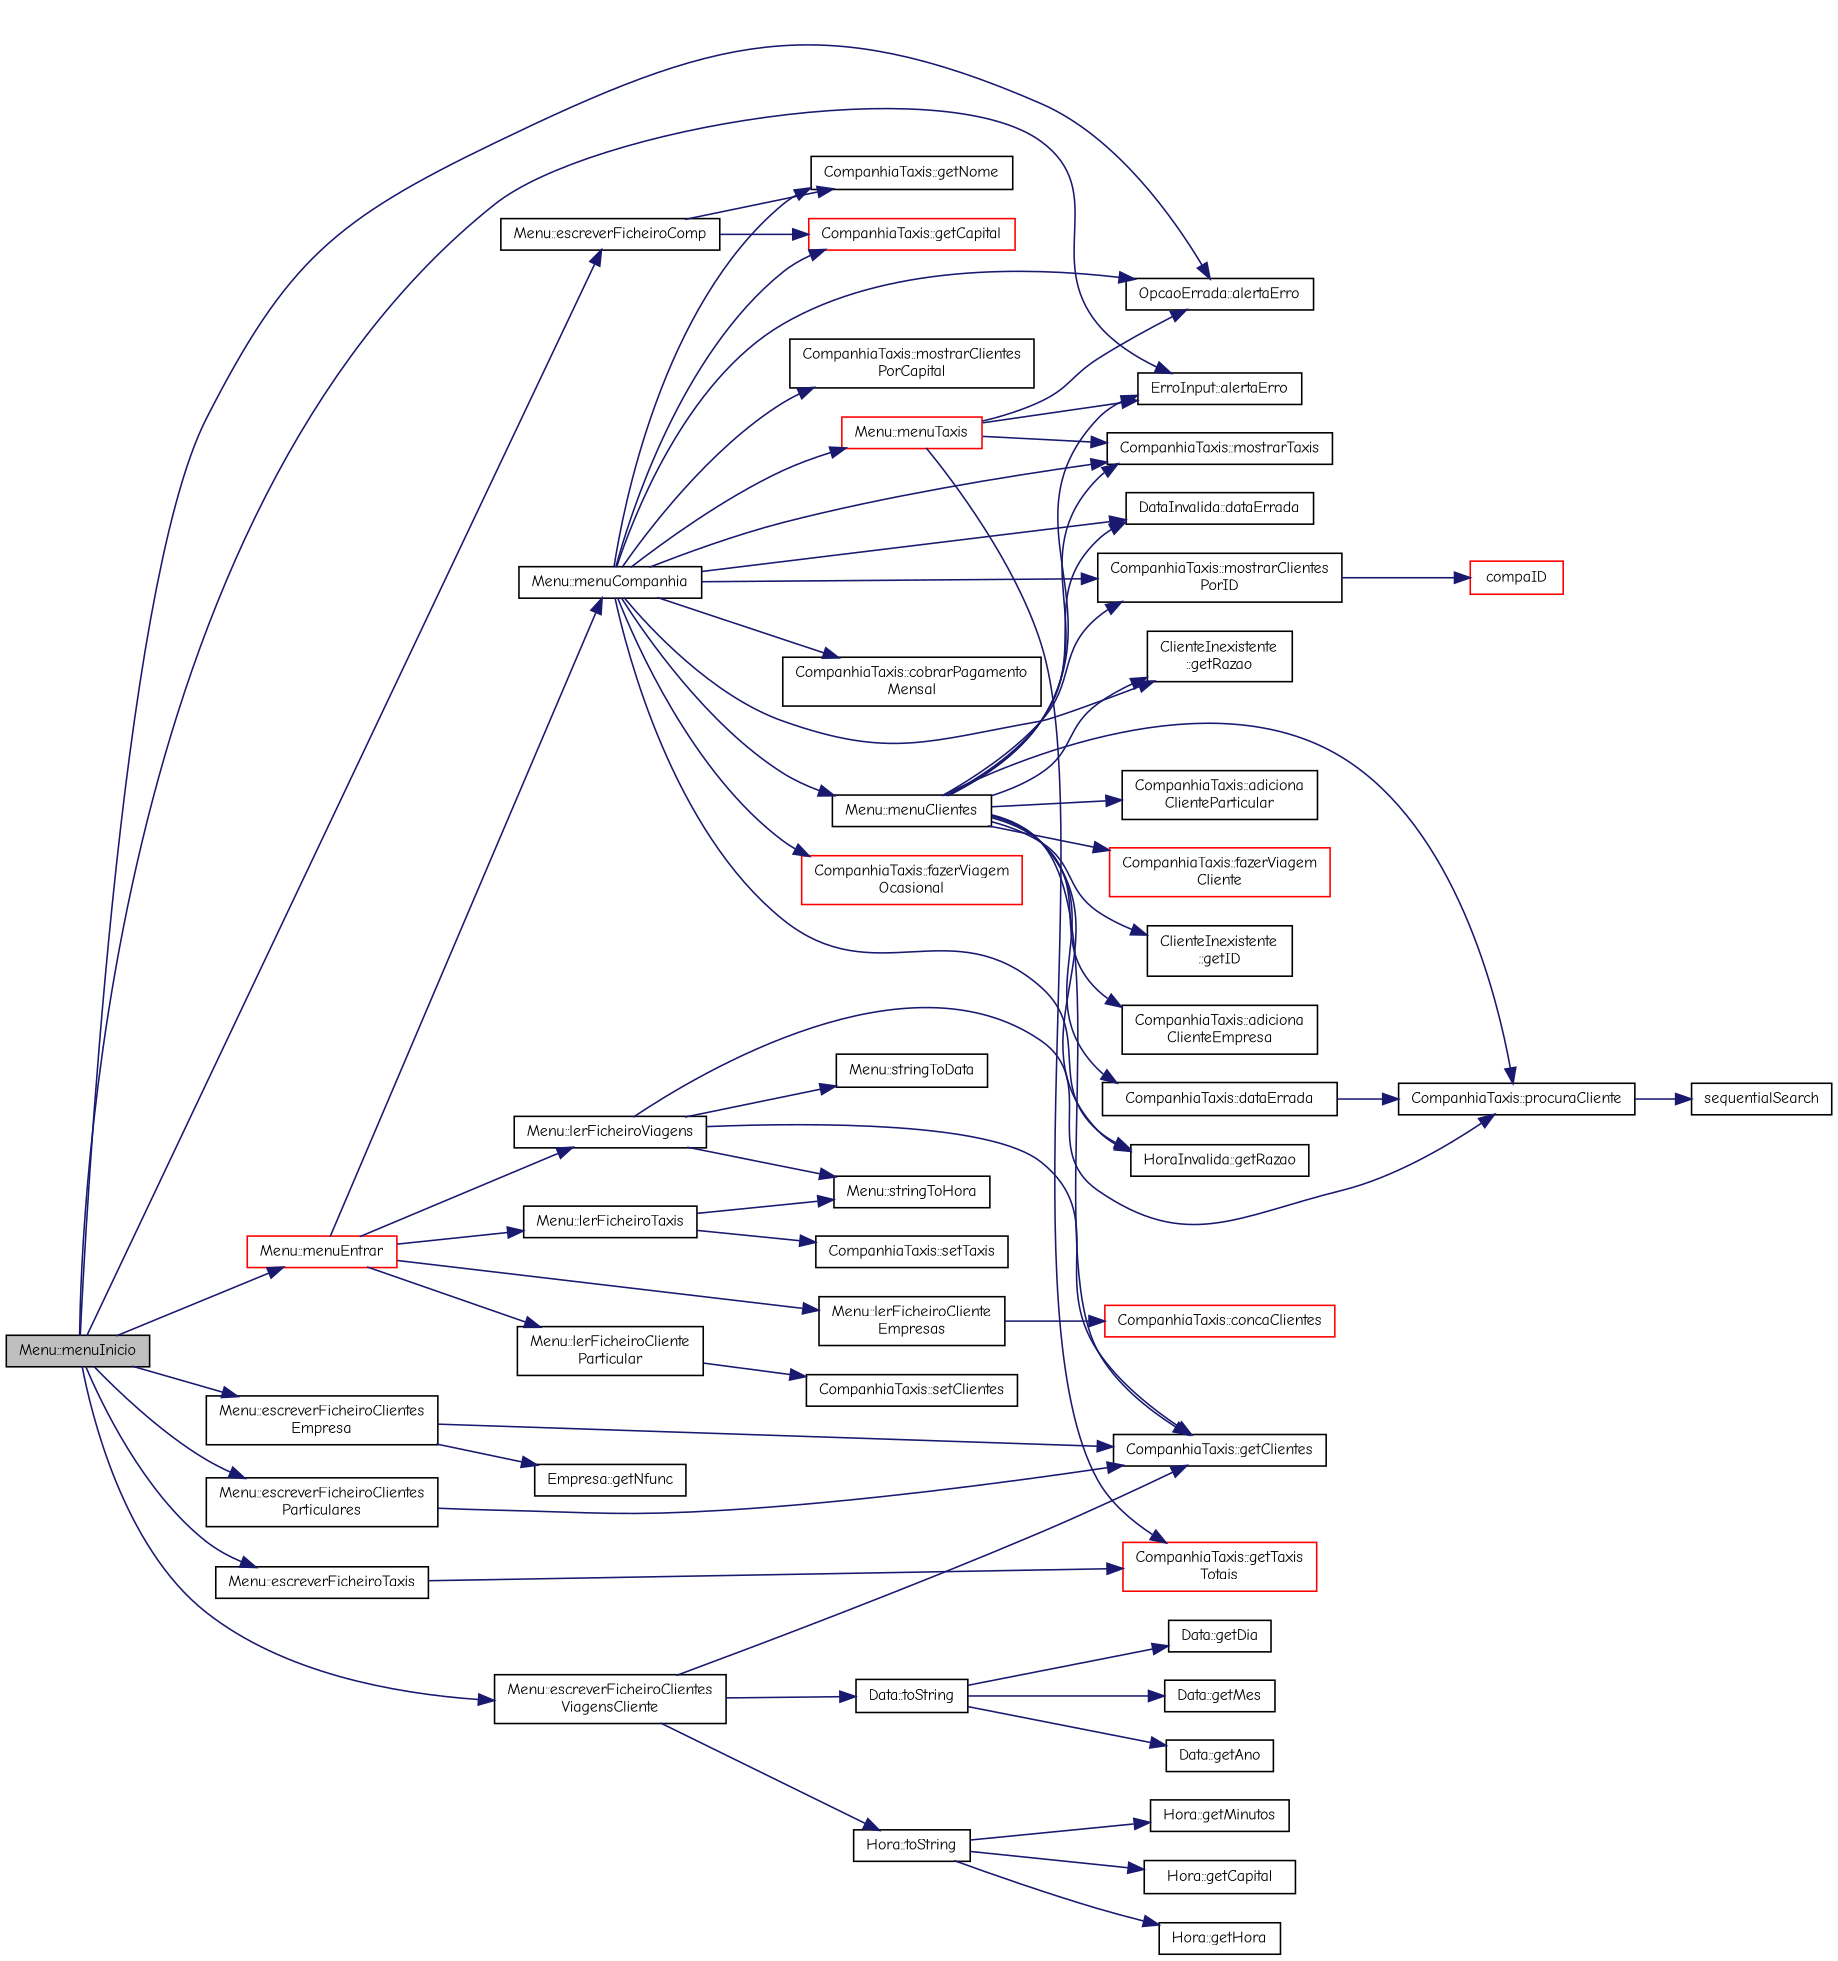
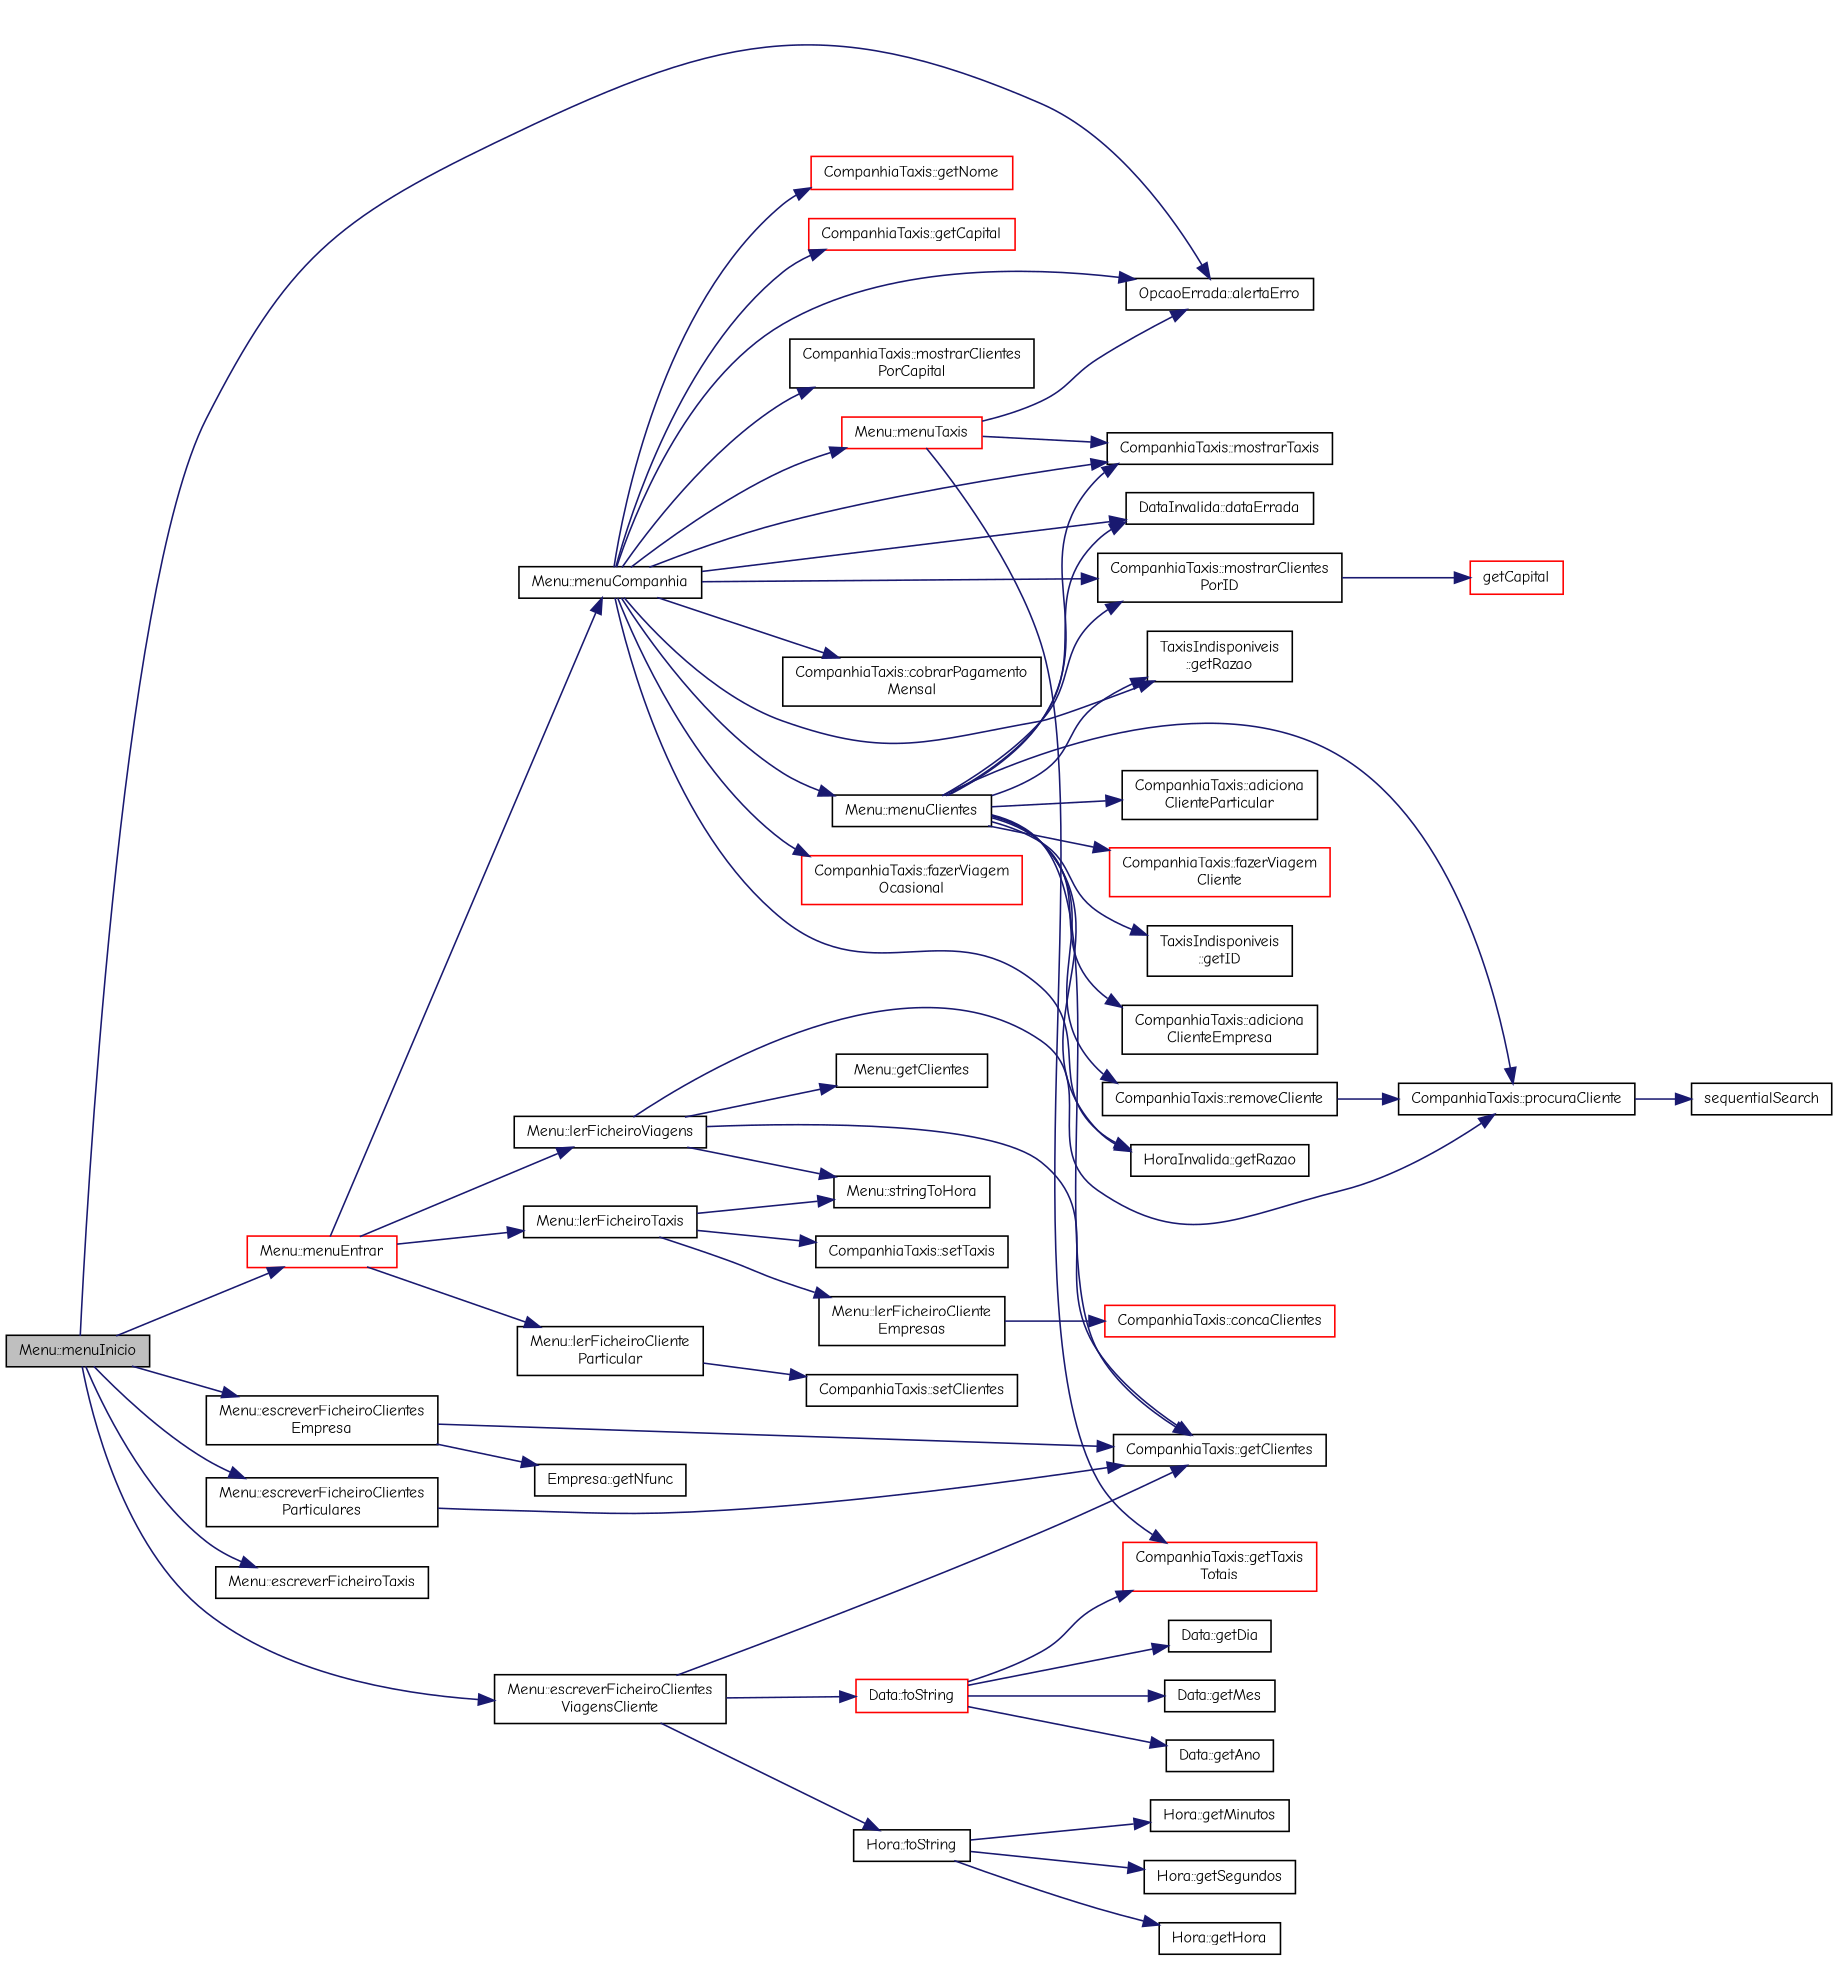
node "CompanhiaTaxis::getNome": color black -> red
node "Menu::escreverFicheiroComp": removed
node "ErroInput::alertaErro": removed
node "compaID": label "compaID" -> "getCapital"
node "ClienteInexistente ::getRazao": label "ClienteInexistente ::getRazao" -> "TaxisIndisponiveis ::getRazao"
node "ClienteInexistente ::getID": label "ClienteInexistente ::getID" -> "TaxisIndisponiveis ::getID"
node "Menu::stringToData": label "Menu::stringToData" -> "Menu::getClientes"
node "CompanhiaTaxis::dataErrada": label "CompanhiaTaxis::dataErrada" -> "CompanhiaTaxis::removeCliente"
edge "Menu::menuEntrar" -> "Menu::lerFicheiroCliente Empresas": now "Menu::lerFicheiroTaxis" -> "Menu::lerFicheiroCliente Empresas"
edge "Menu::escreverFicheiroTaxis" -> "CompanhiaTaxis::getTaxis Totais": now "Data::toString" -> "CompanhiaTaxis::getTaxis Totais"
node "Data::toString": color black -> red
node "Hora::getCapital": label "Hora::getCapital" -> "Hora::getSegundos"
